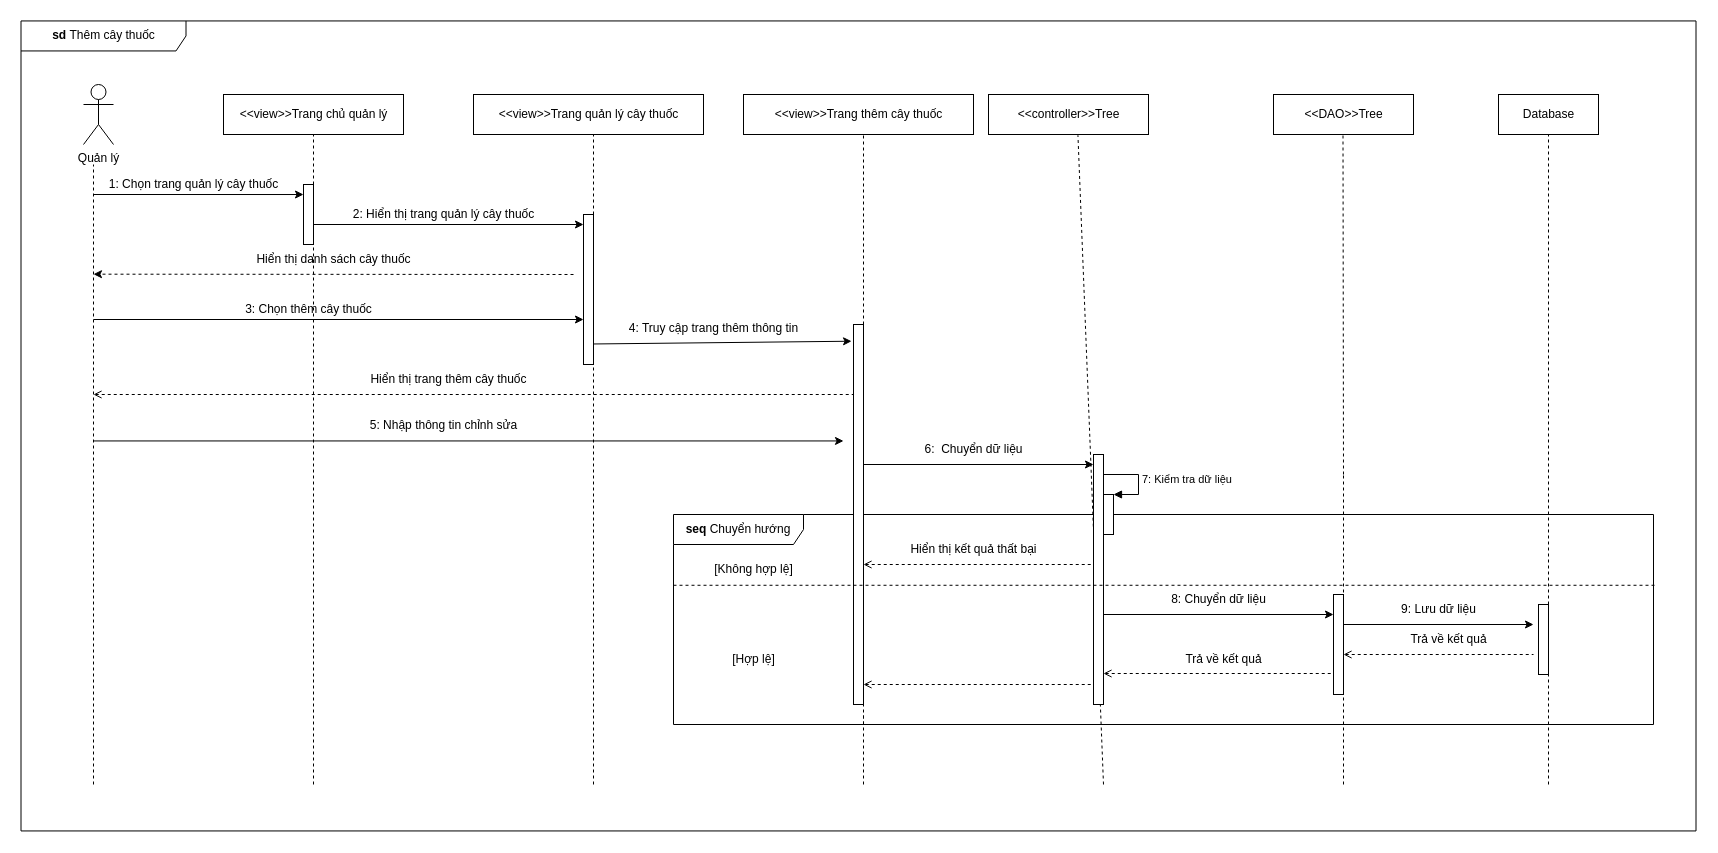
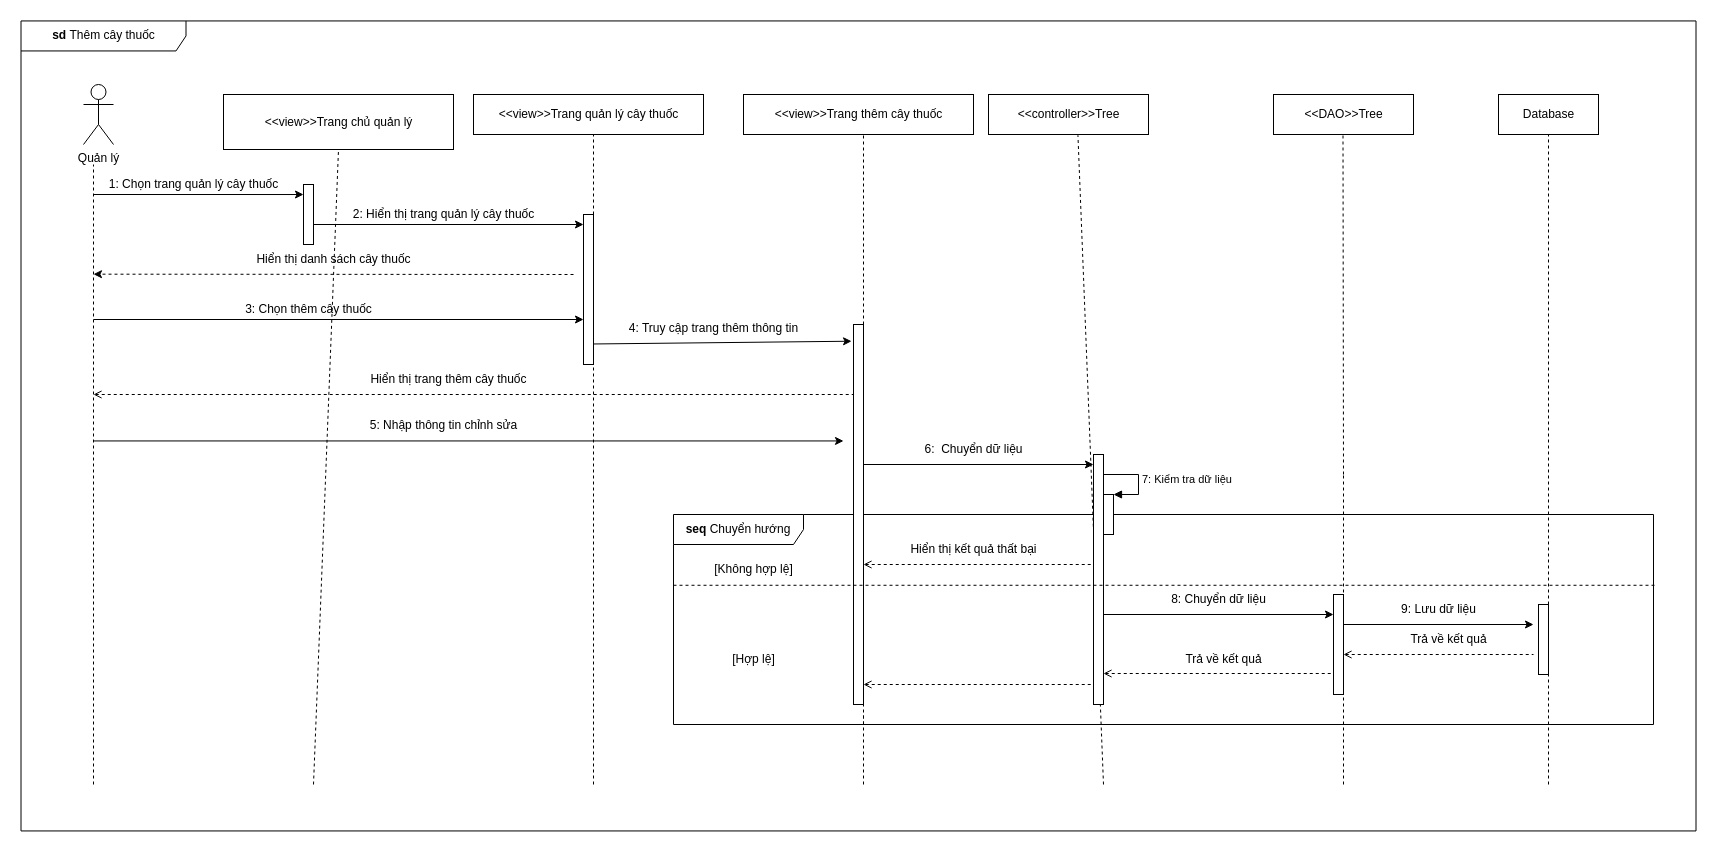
node "<<view>>Trang chủ quản lý": size 180x40 -> 230x55
